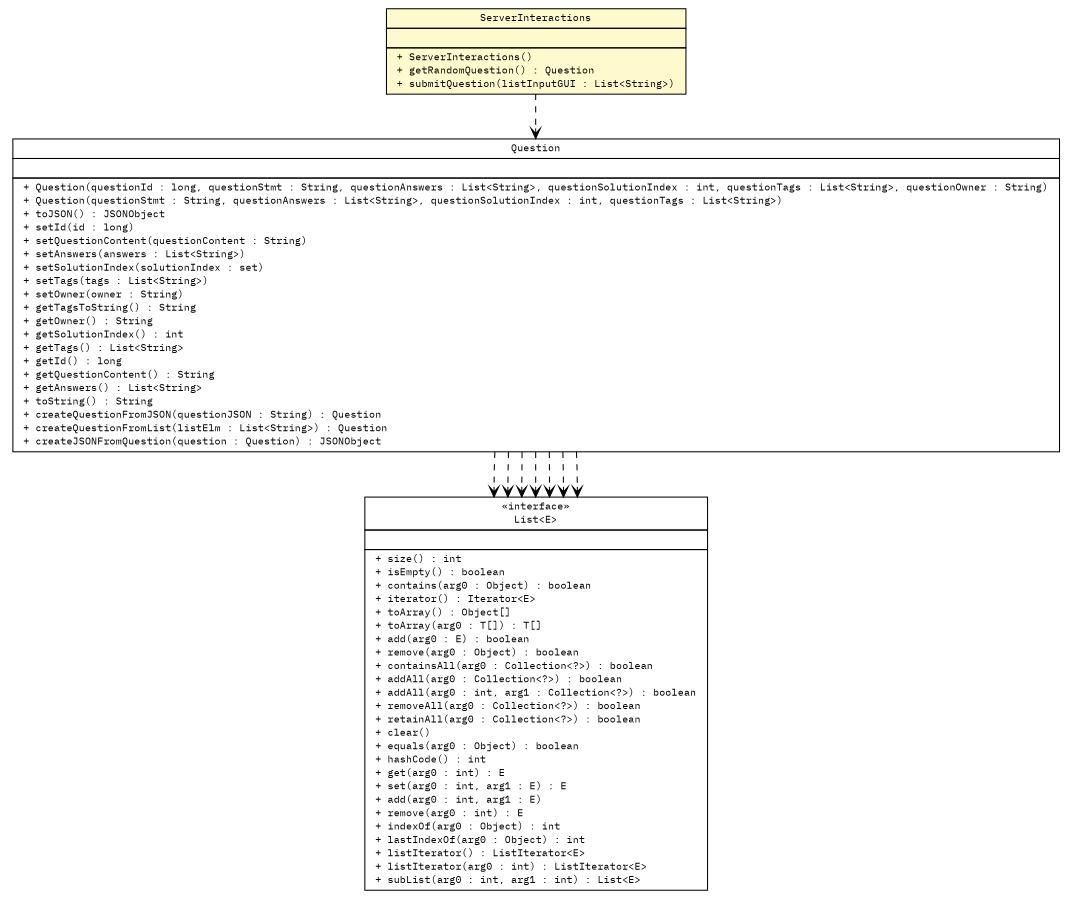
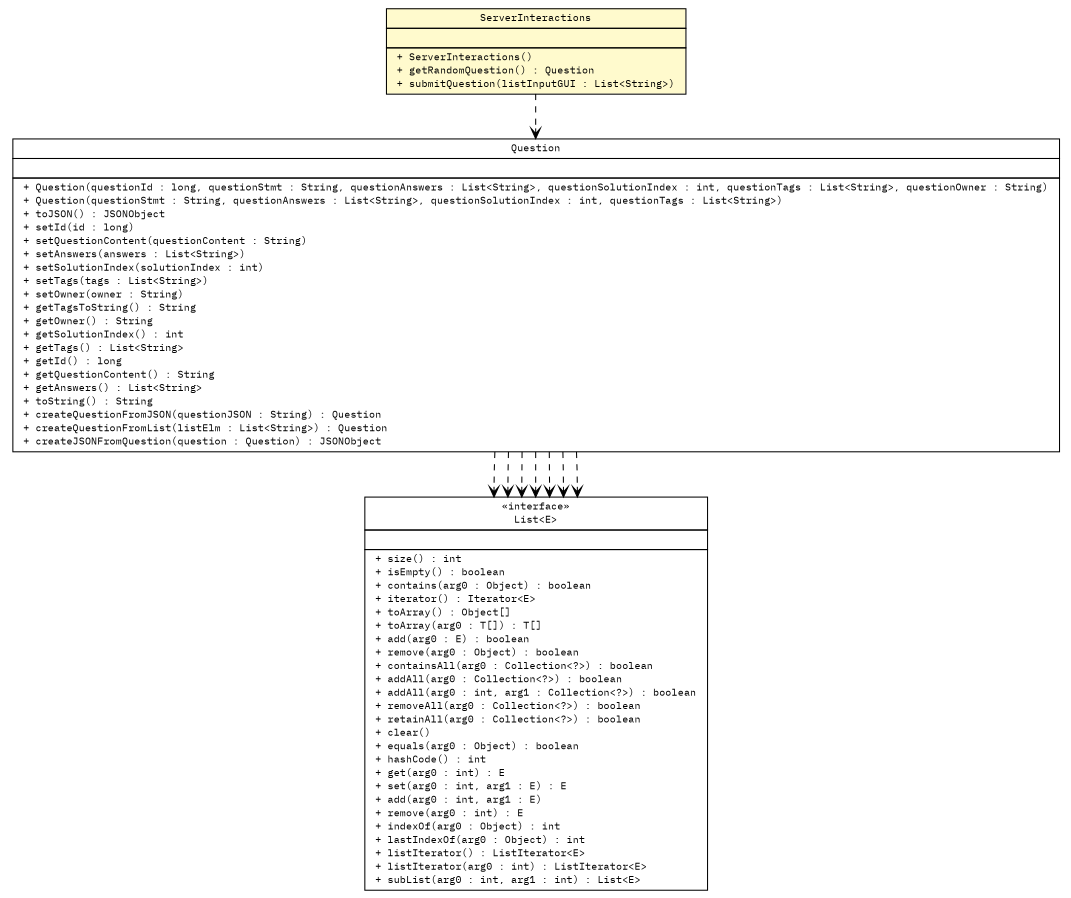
node "Question": text "+ setSolutionIndex(solutionIndex : set)" -> "+ setSolutionIndex(solutionIndex : int)"
